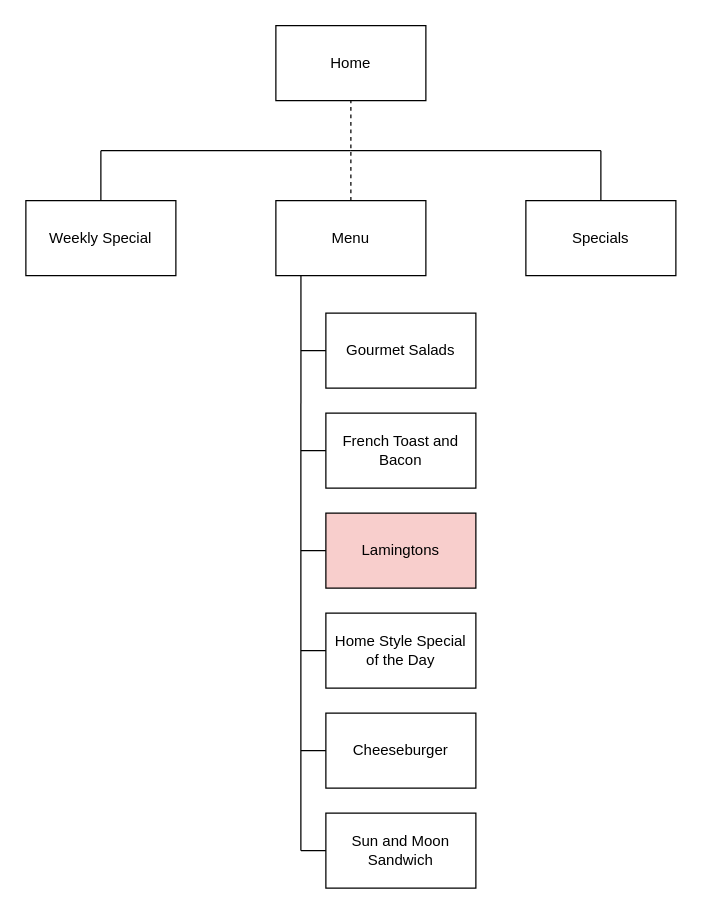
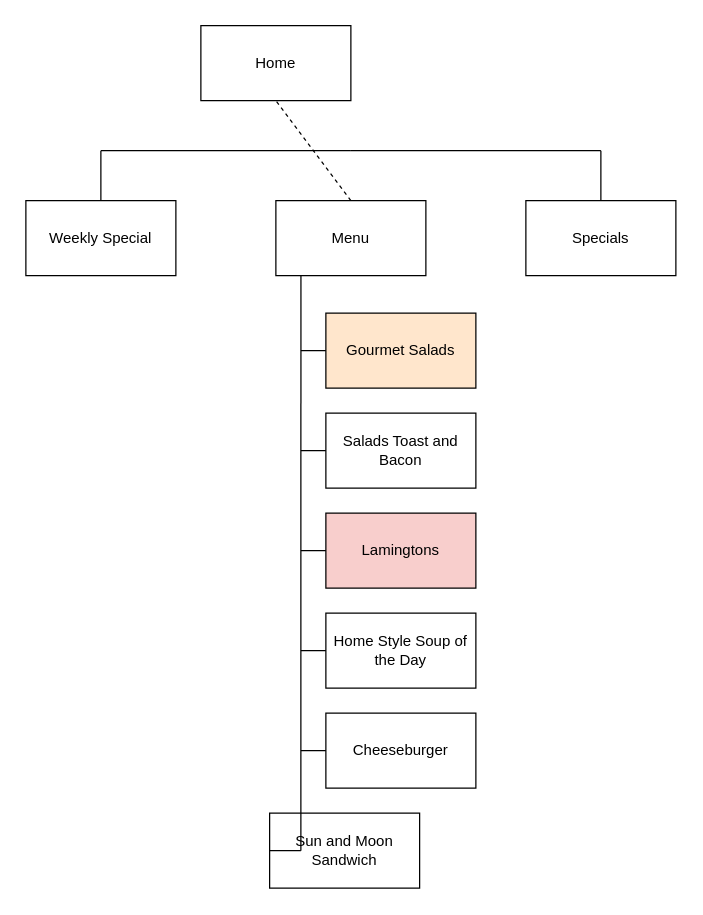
node "Home": moved (351, 63) -> (276, 63)
node "Gourmet Salads": fillcolor #ffffff -> #ffe6cc
node "French Toast and Bacon": label "French Toast and Bacon" -> "Salads Toast and Bacon"
node "Home Style Special of the Day": label "Home Style Special of the Day" -> "Home Style Soup of the Day"
node "Sun and Moon Sandwich": moved (401, 851) -> (344, 851)
